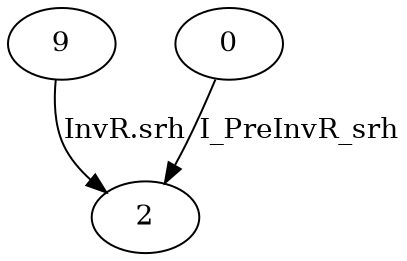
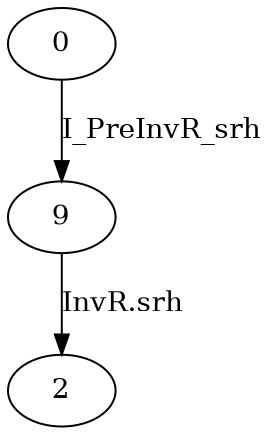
edge "0" -> "2": now "0" -> "9"
